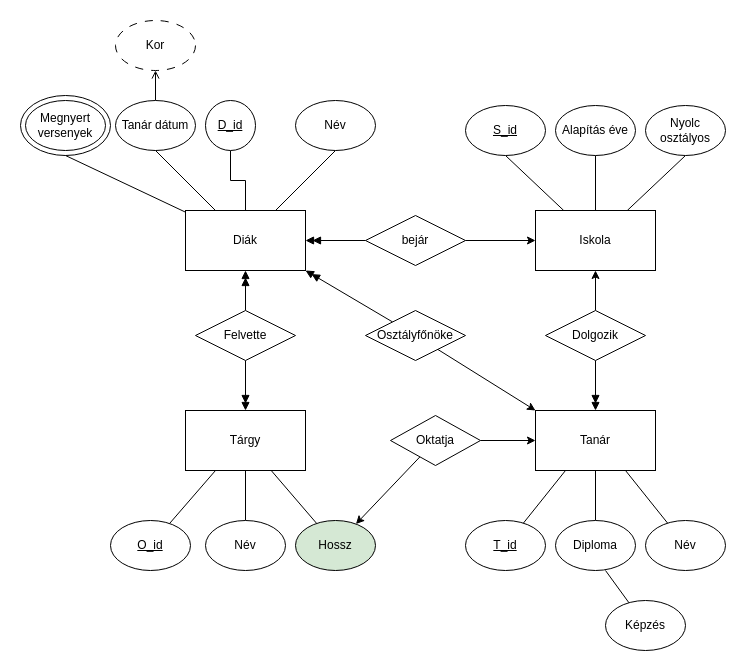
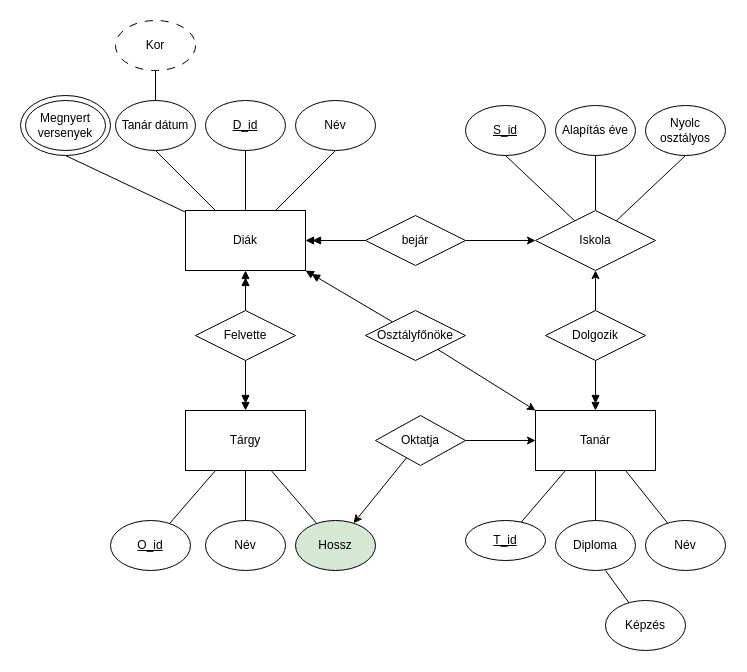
edge "Tanár dátum" -> "Kor": arrowhead open -> none
node "D_id": size 50x50 -> 80x50
node "Iskola": shape rectangle -> diamond
node "Oktatja": moved (436, 441) -> (421, 441)
node "T_id": size 80x50 -> 80x40
